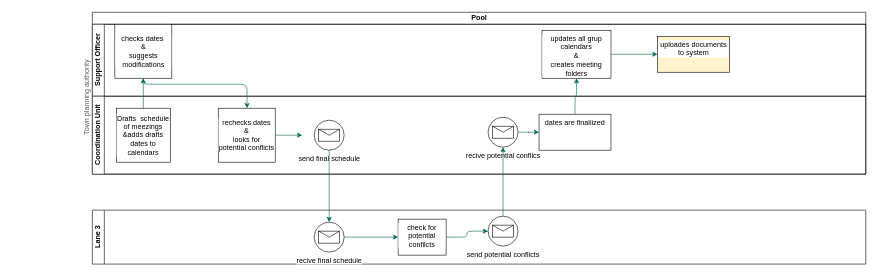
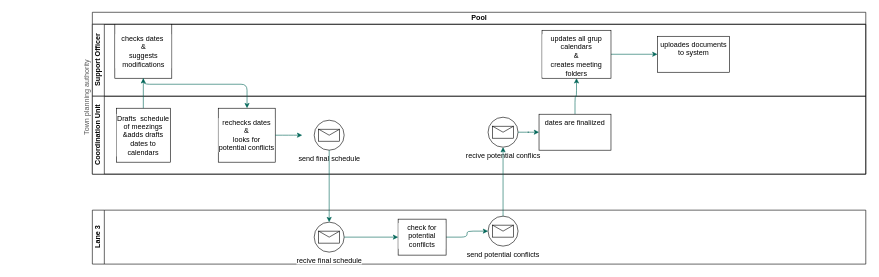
node "uploades documents to system": fillcolor #fff2cc -> #ffffff
